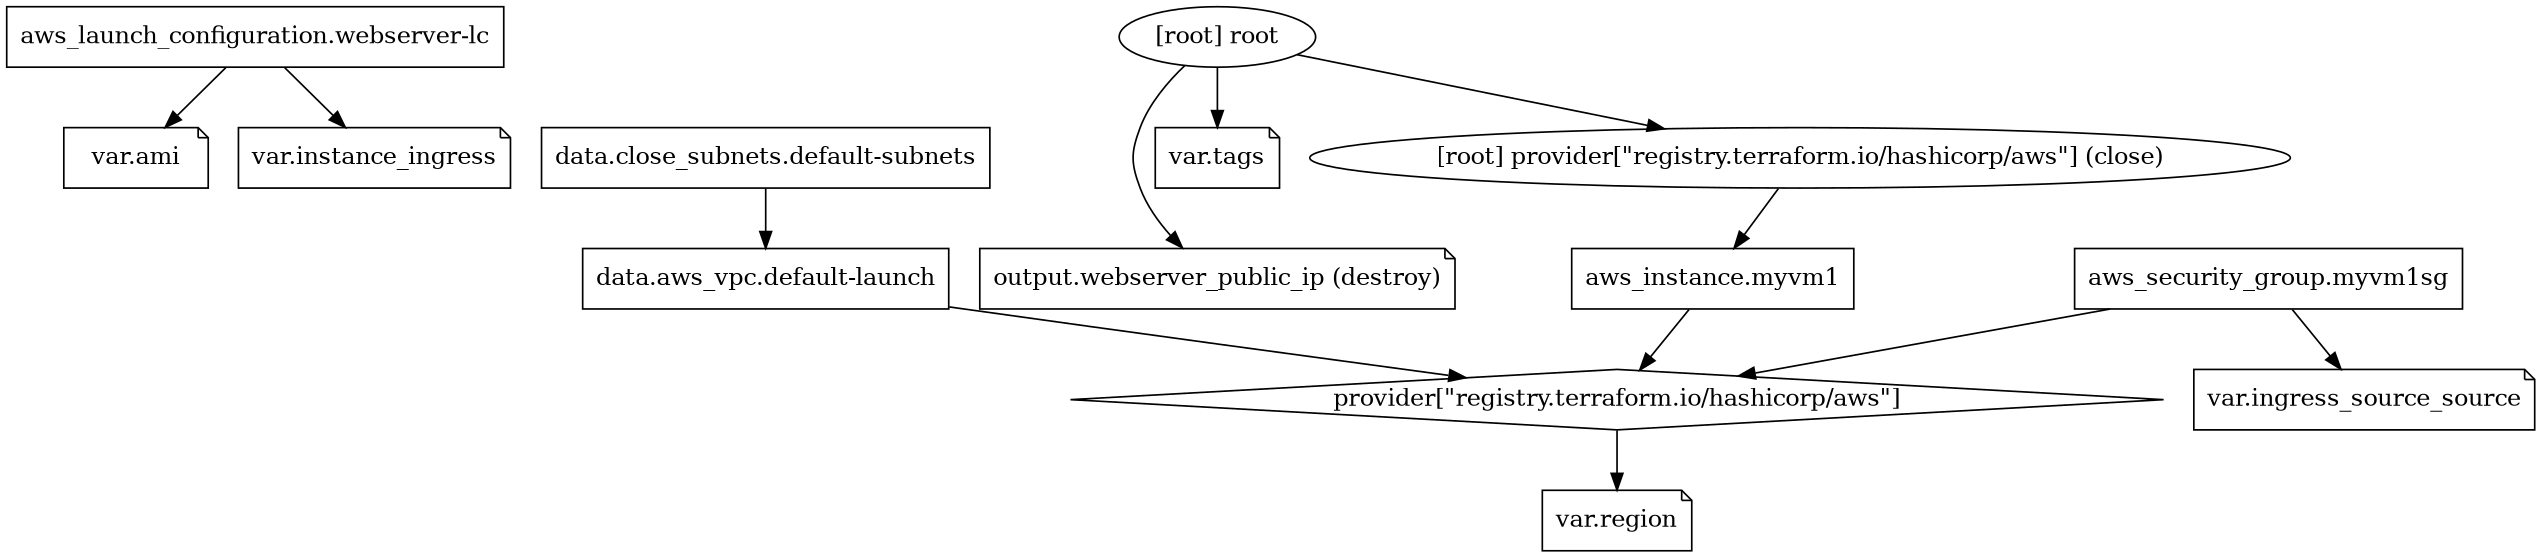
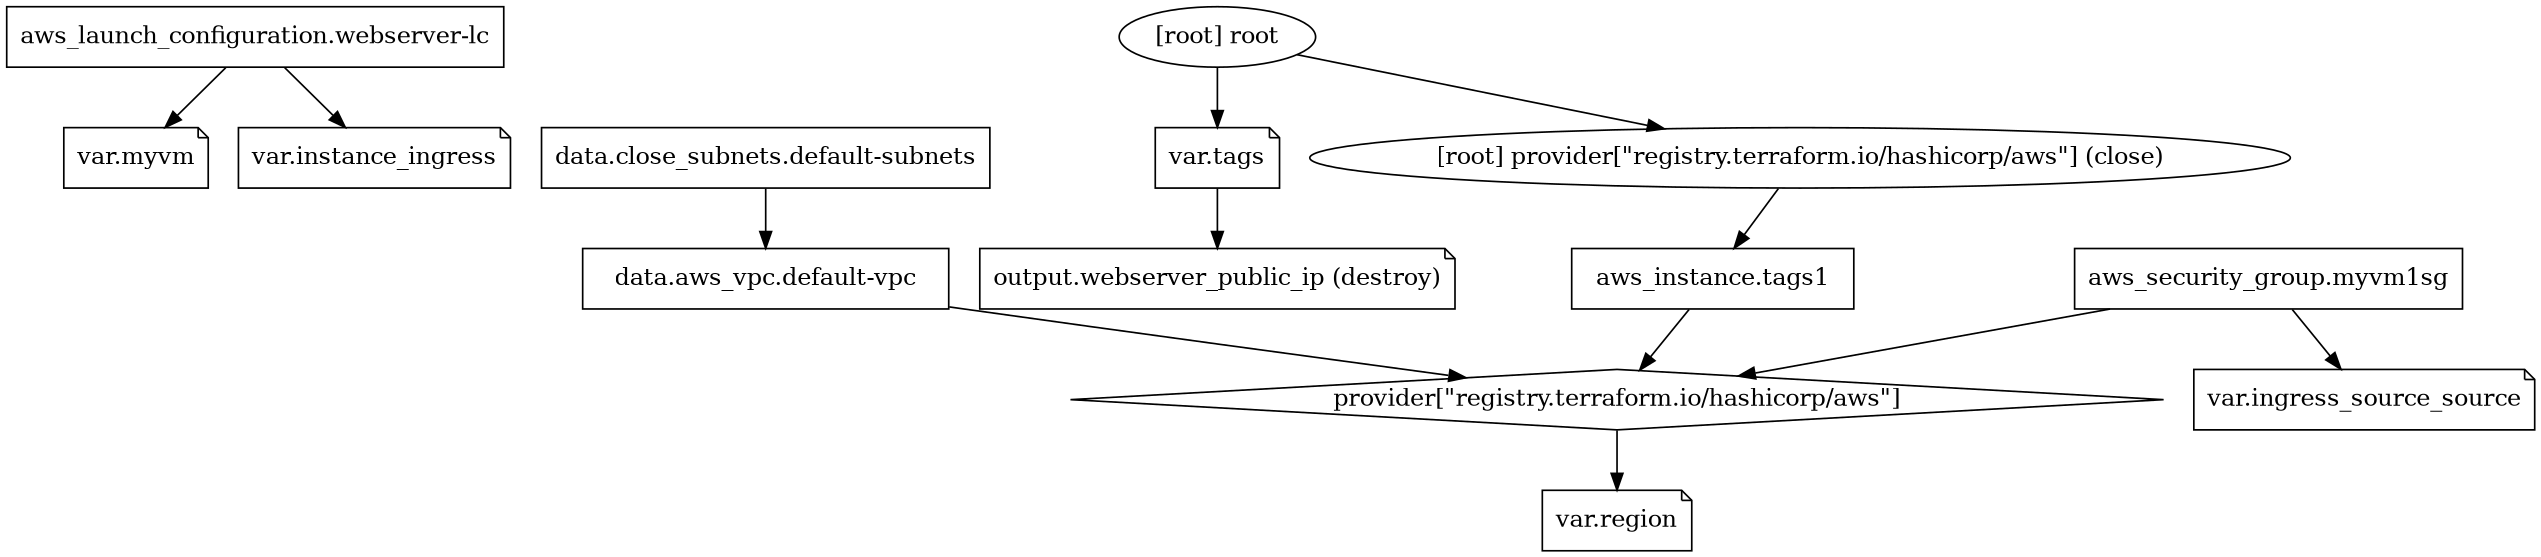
edge "[root] root" -> "output.webserver_public_ip (destroy)": now "var.tags" -> "output.webserver_public_ip (destroy)"
node "var.ami": label "var.ami" -> "var.myvm"
node "data.aws_vpc.default-launch": label "data.aws_vpc.default-launch" -> "data.aws_vpc.default-vpc"
node "aws_instance.myvm1": label "aws_instance.myvm1" -> "aws_instance.tags1"
